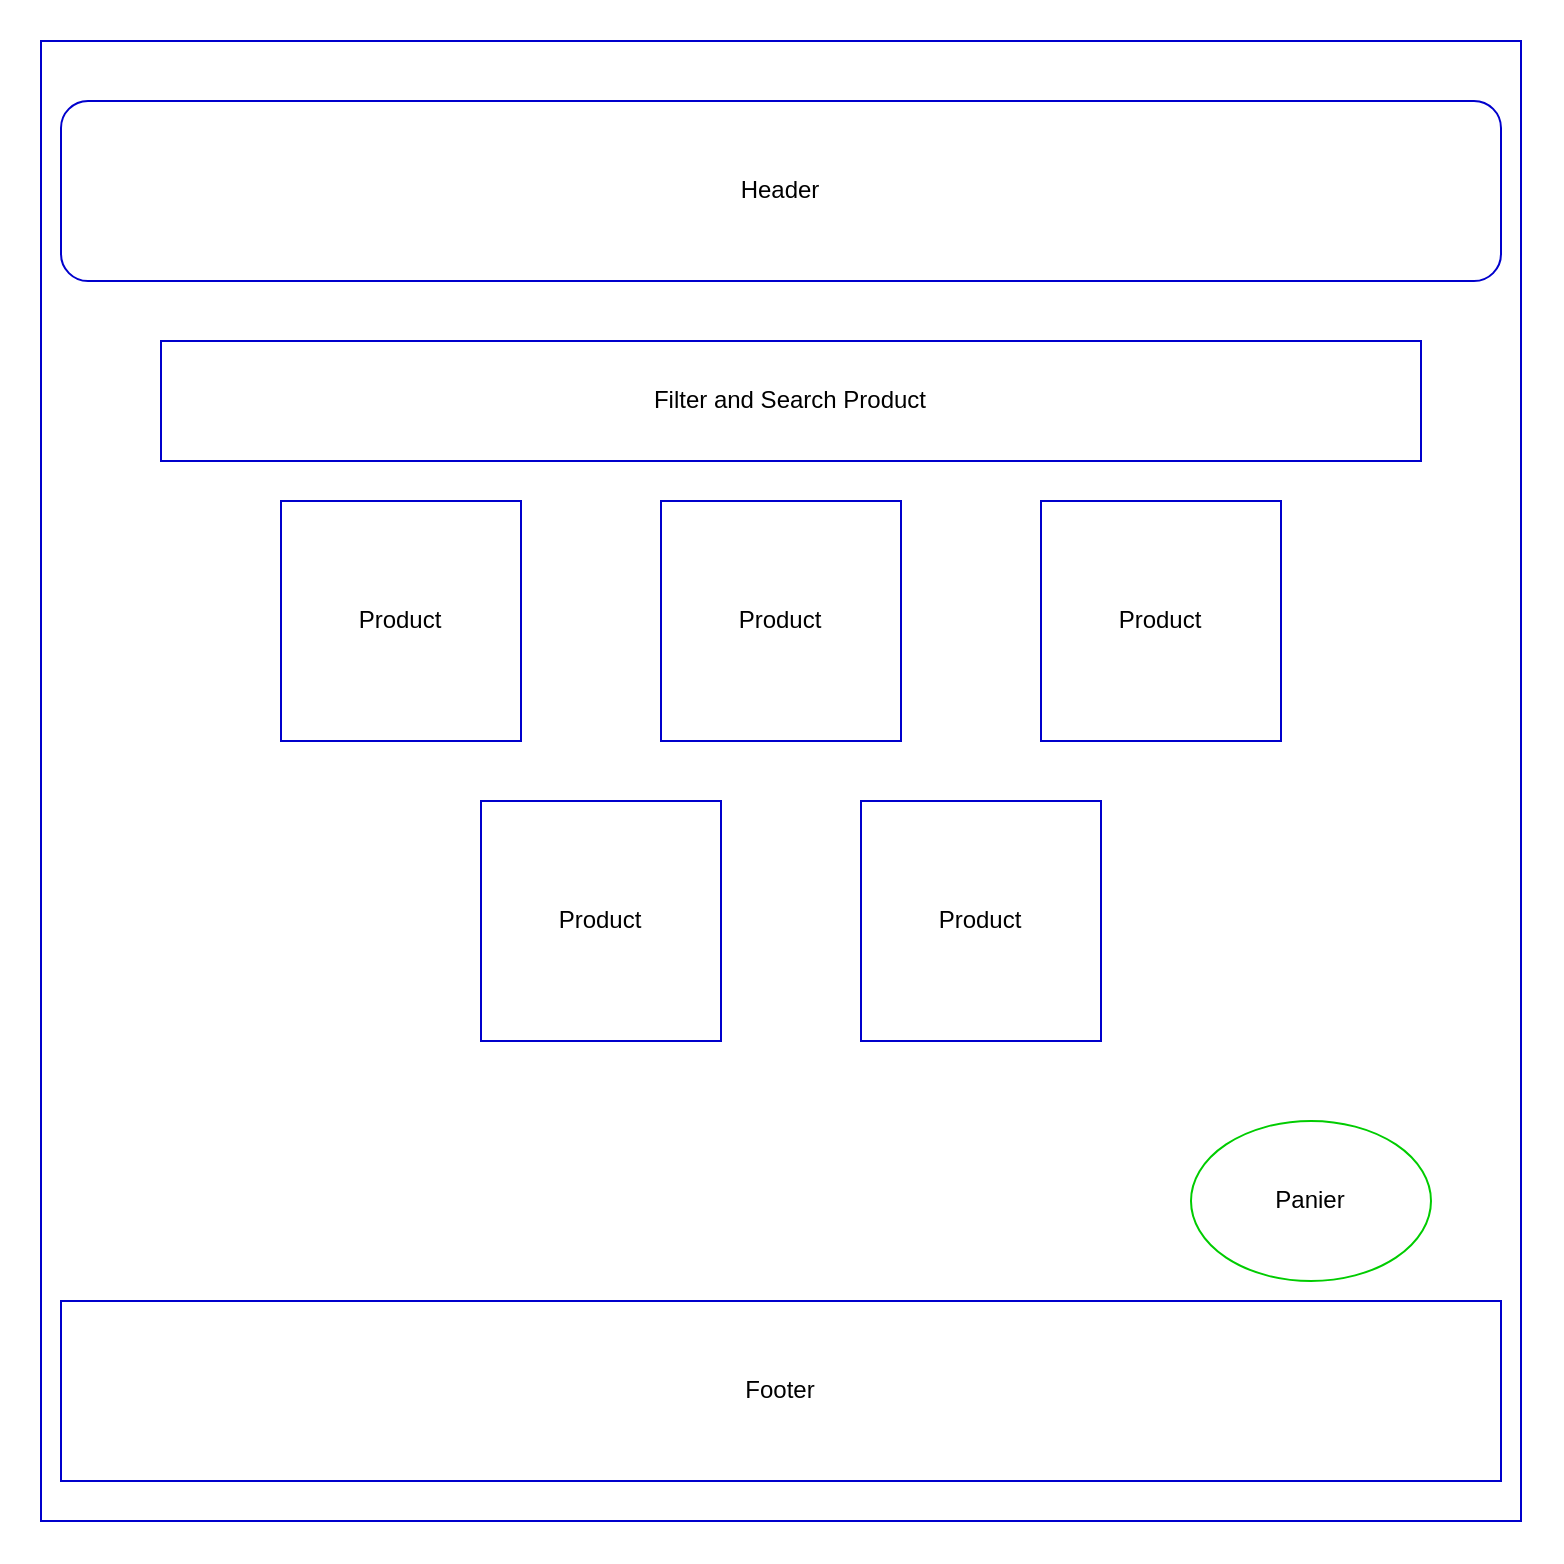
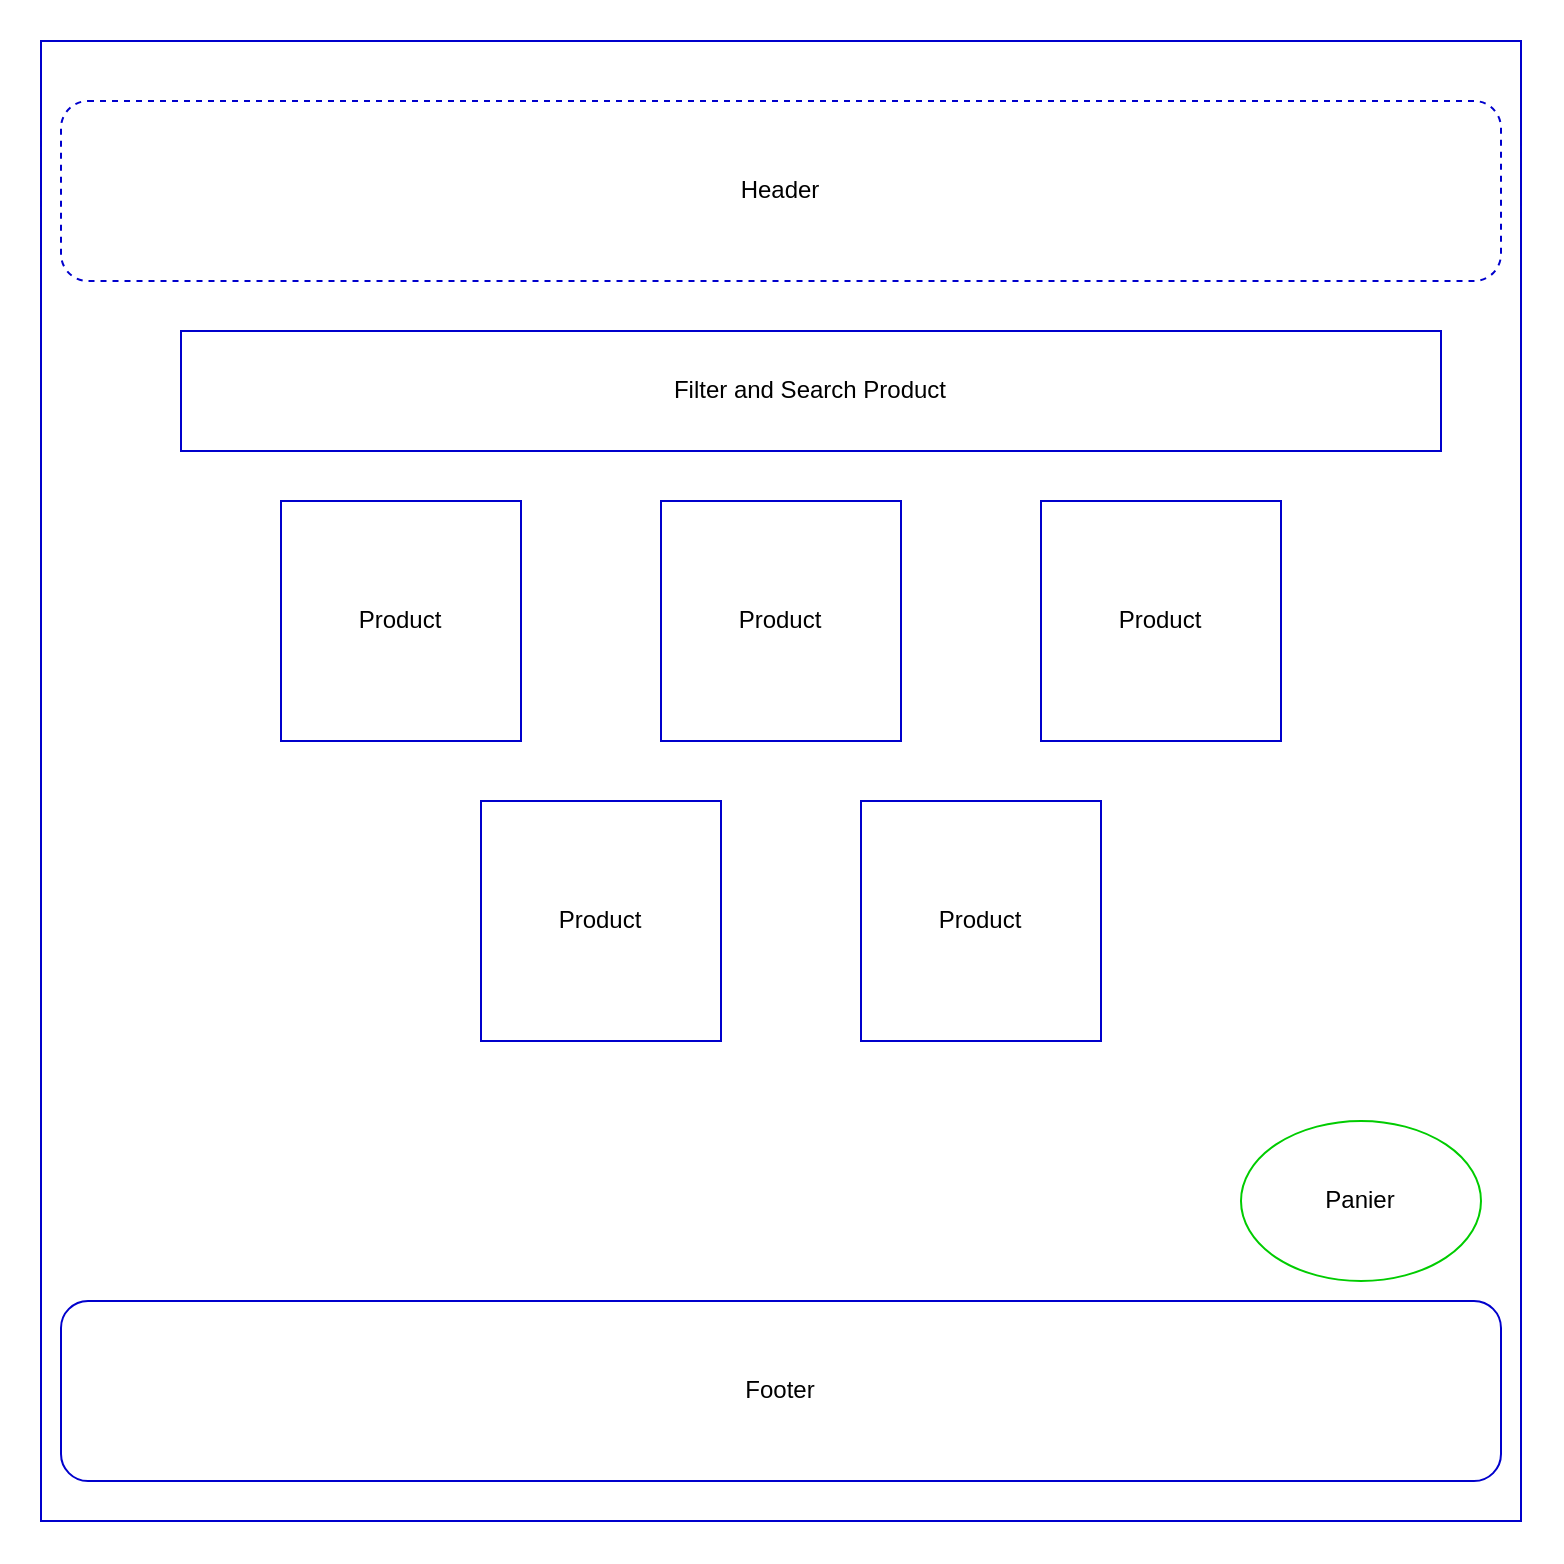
node "Header": style solid -> dashed
node "Filter and Search Product": moved (791, 401) -> (811, 391)
node "Panier": moved (1311, 1201) -> (1361, 1201)
node "Footer": shape rectangle -> rounded rectangle
